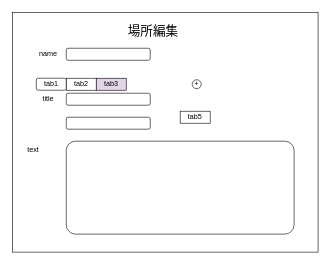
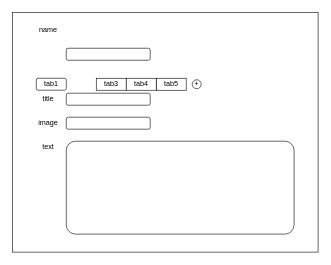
node "場所編集": removed
node "name": moved (48, 54) -> (48, 30)
node "tab2": removed
node "tab3": fillcolor #e1d5e7 -> #ffffff
node "tab4": added
node "tab5": moved (195, 117) -> (171, 84)
node "image": added
node "text": moved (33, 150) -> (48, 147)
